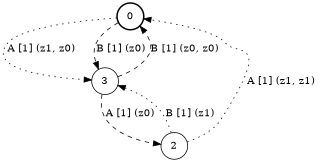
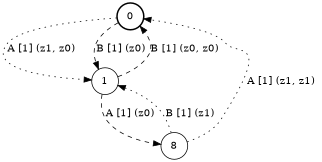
node "3": label "3" -> "1"
node "2": label "2" -> "8"
